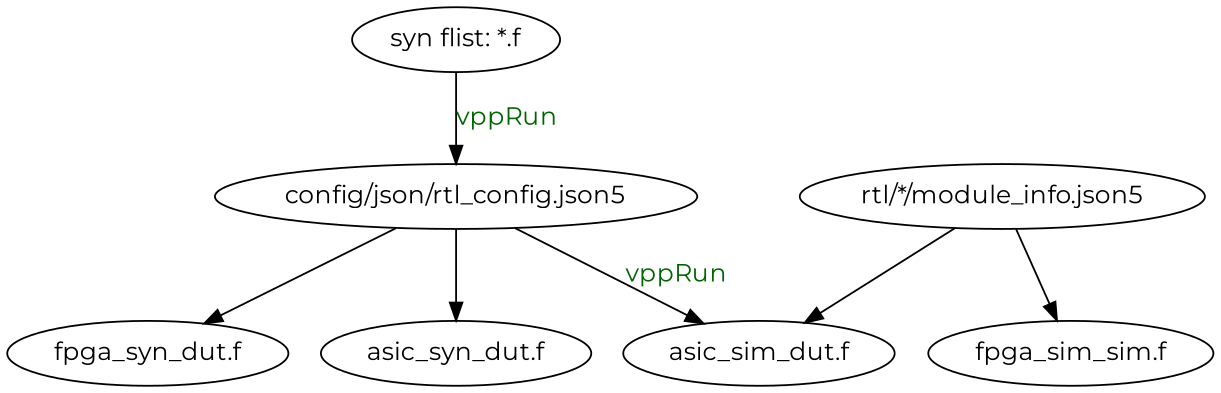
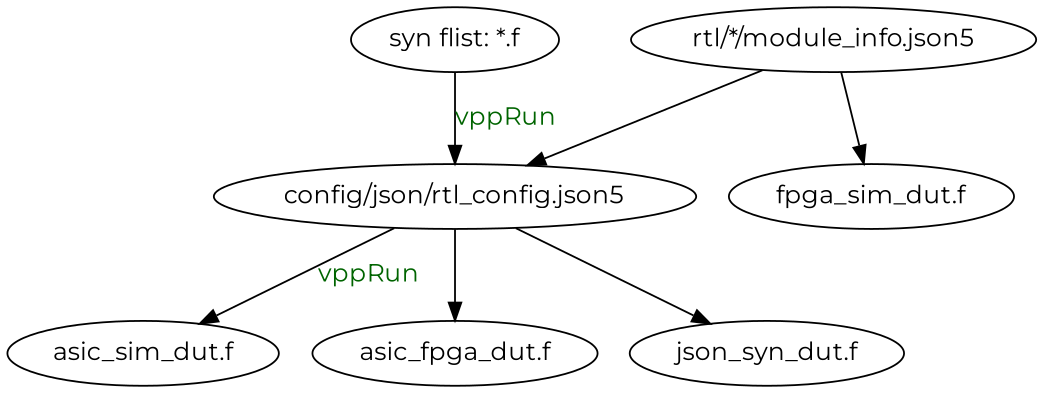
edge "rtl/*/module_info.json5" -> "asic_sim_dut.f": now "rtl/*/module_info.json5" -> "config/json/rtl_config.json5"
node "fpga_syn_dut.f": label "fpga_syn_dut.f" -> "json_syn_dut.f"
node "asic_syn_dut.f": label "asic_syn_dut.f" -> "asic_fpga_dut.f"
node "fpga_sim_sim.f": label "fpga_sim_sim.f" -> "fpga_sim_dut.f"
